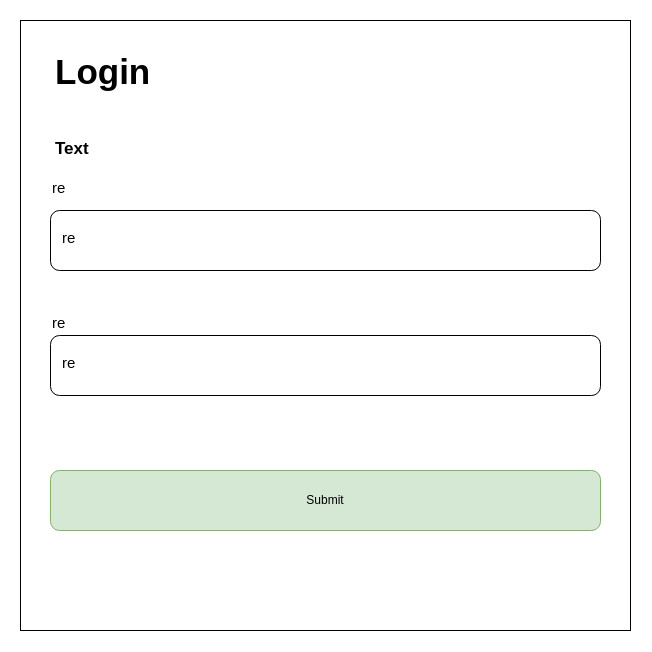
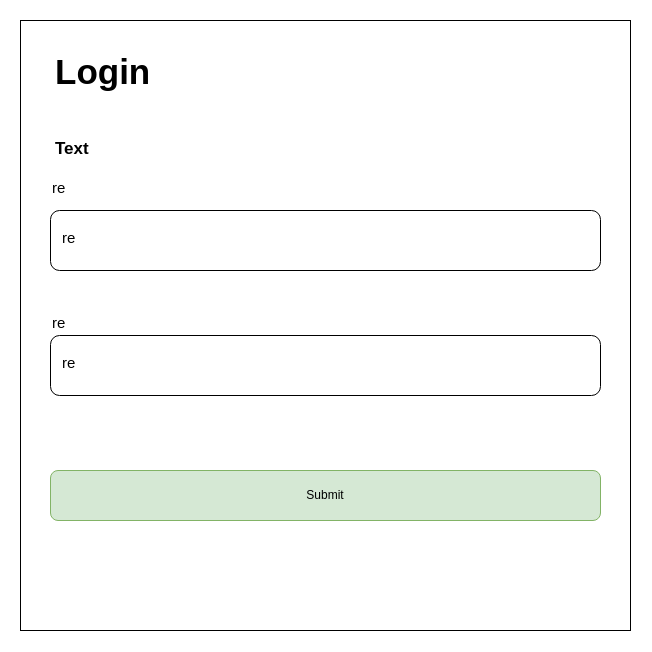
node "Submit": size 550x60 -> 550x50
